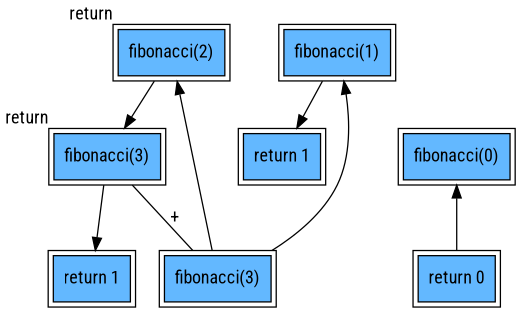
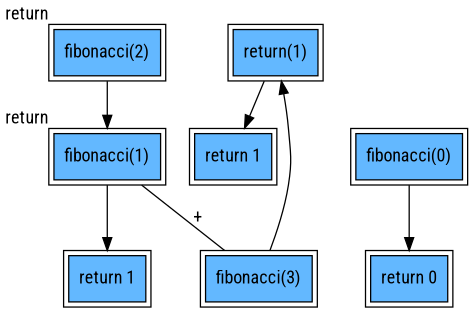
node "fibonacci(1)": label "fibonacci(1)" -> "return(1)"
node "fibonacci(3) return": label "fibonacci(3) return" -> "fibonacci(1) return"
edge "fibonacci(3)" -> "fibonacci(2) return": removed
edge "return 0" -> "fibonacci(0)": reversed
